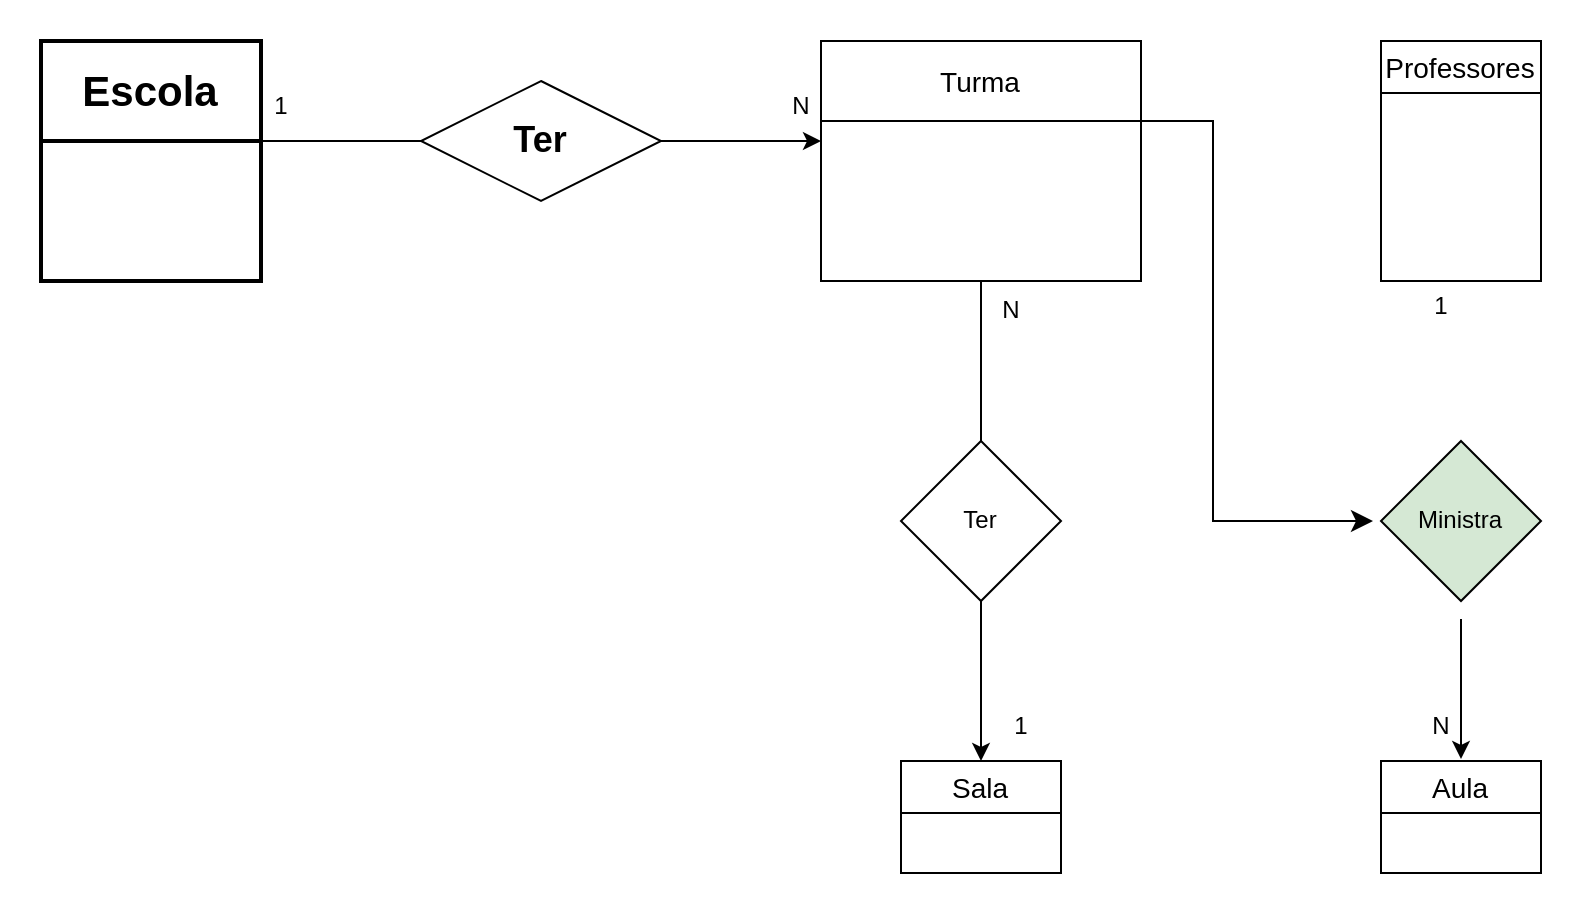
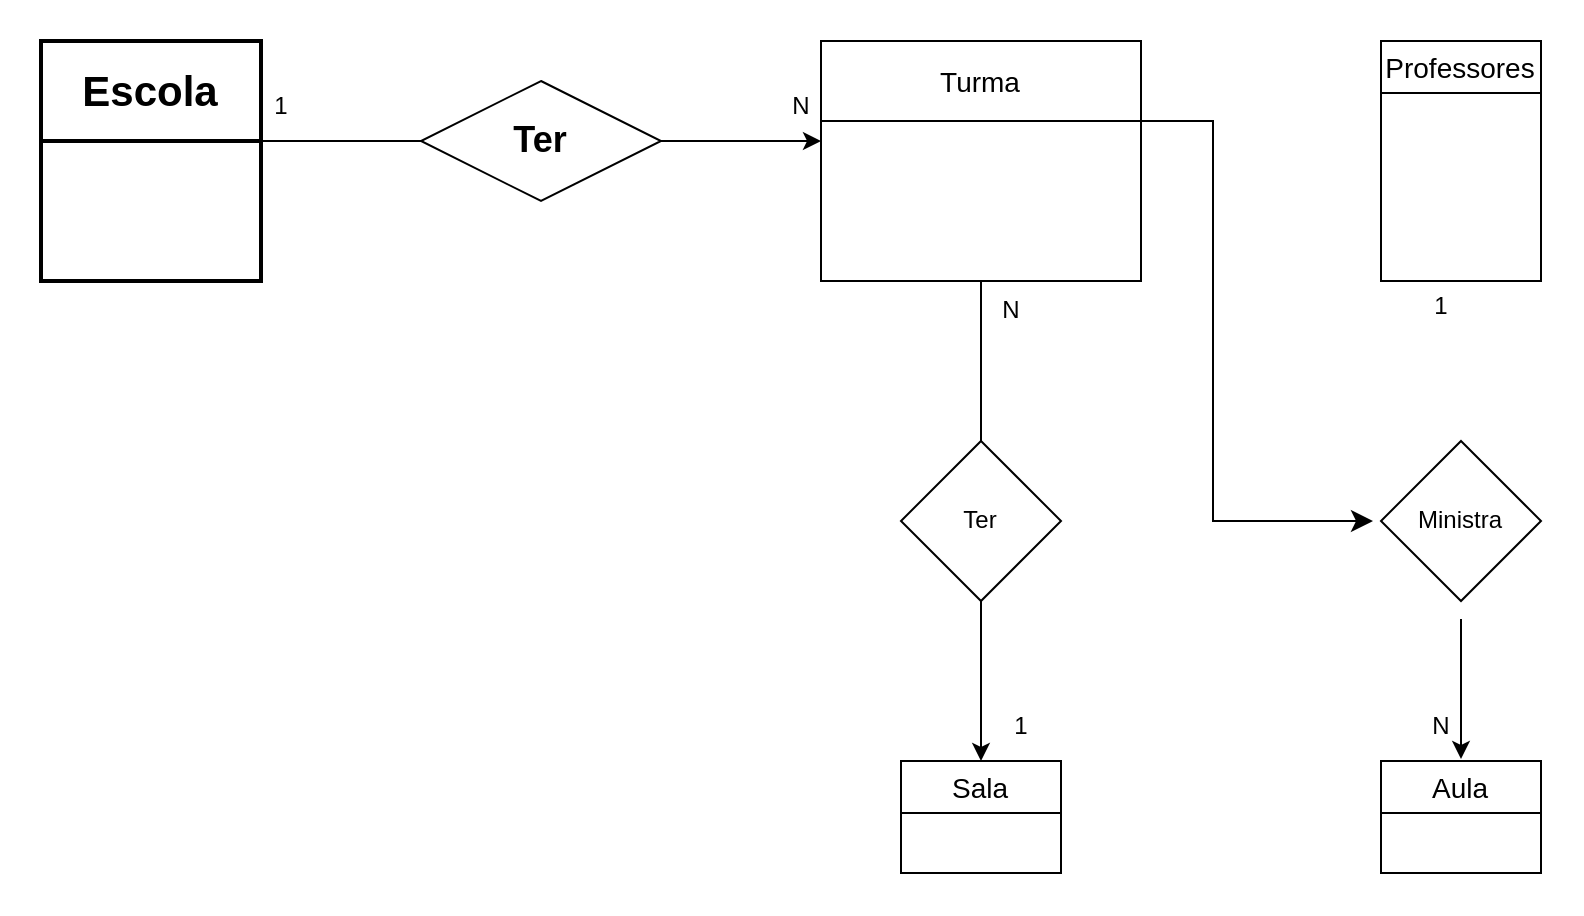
node "Ministra": fillcolor #d5e8d4 -> #ffffff
